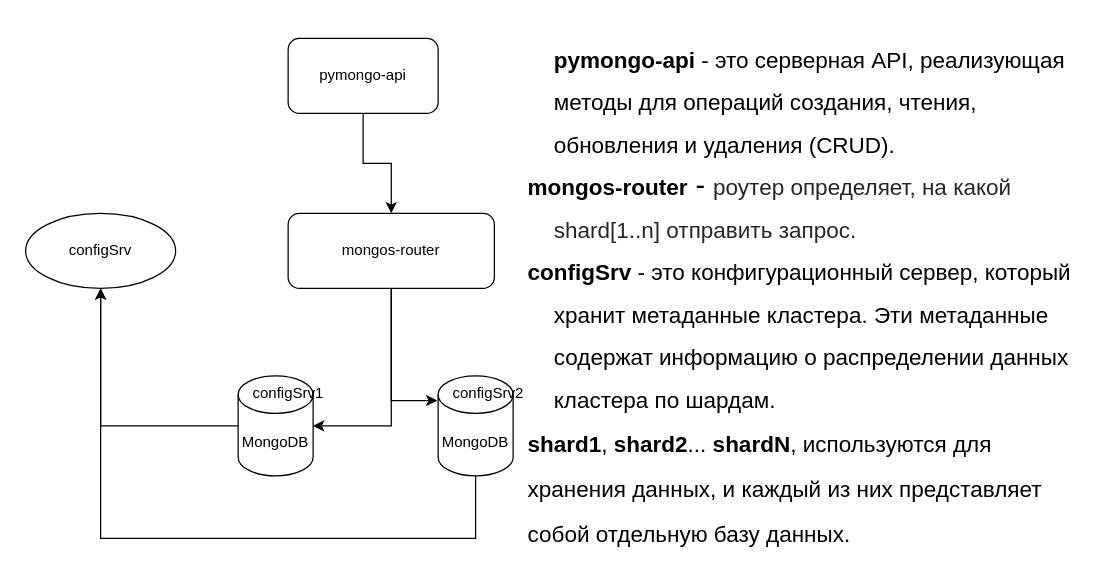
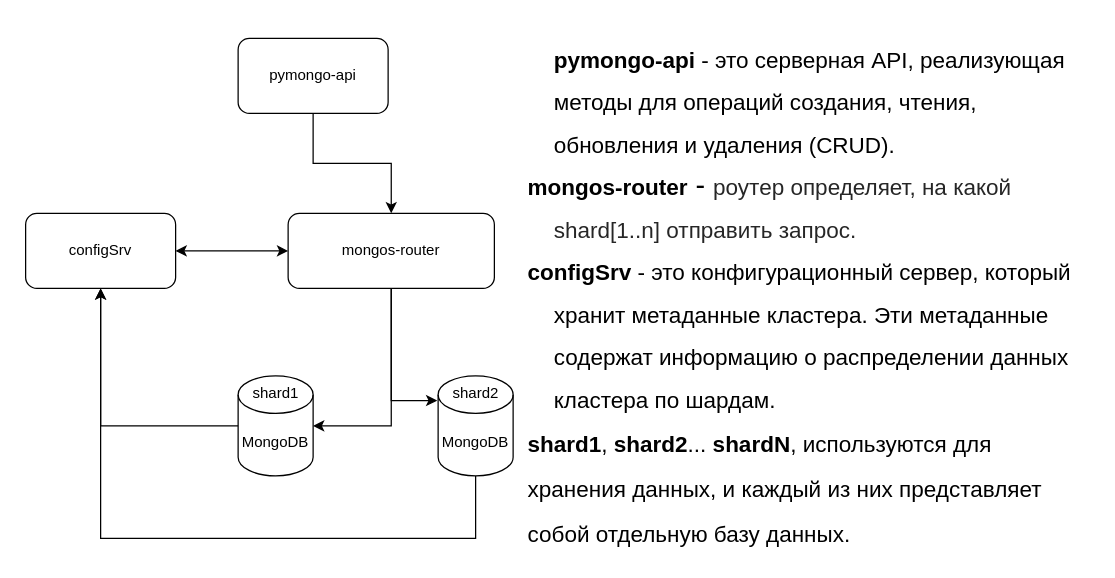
node "pymongo-api": moved (363, 76) -> (313, 76)
node "configSrv": shape ellipse -> rounded rectangle
edge "configSrv" -- "mongos-router": added
node "configSrv1": label "configSrv1" -> "shard1"
node "configSrv2": label "configSrv2" -> "shard2"
